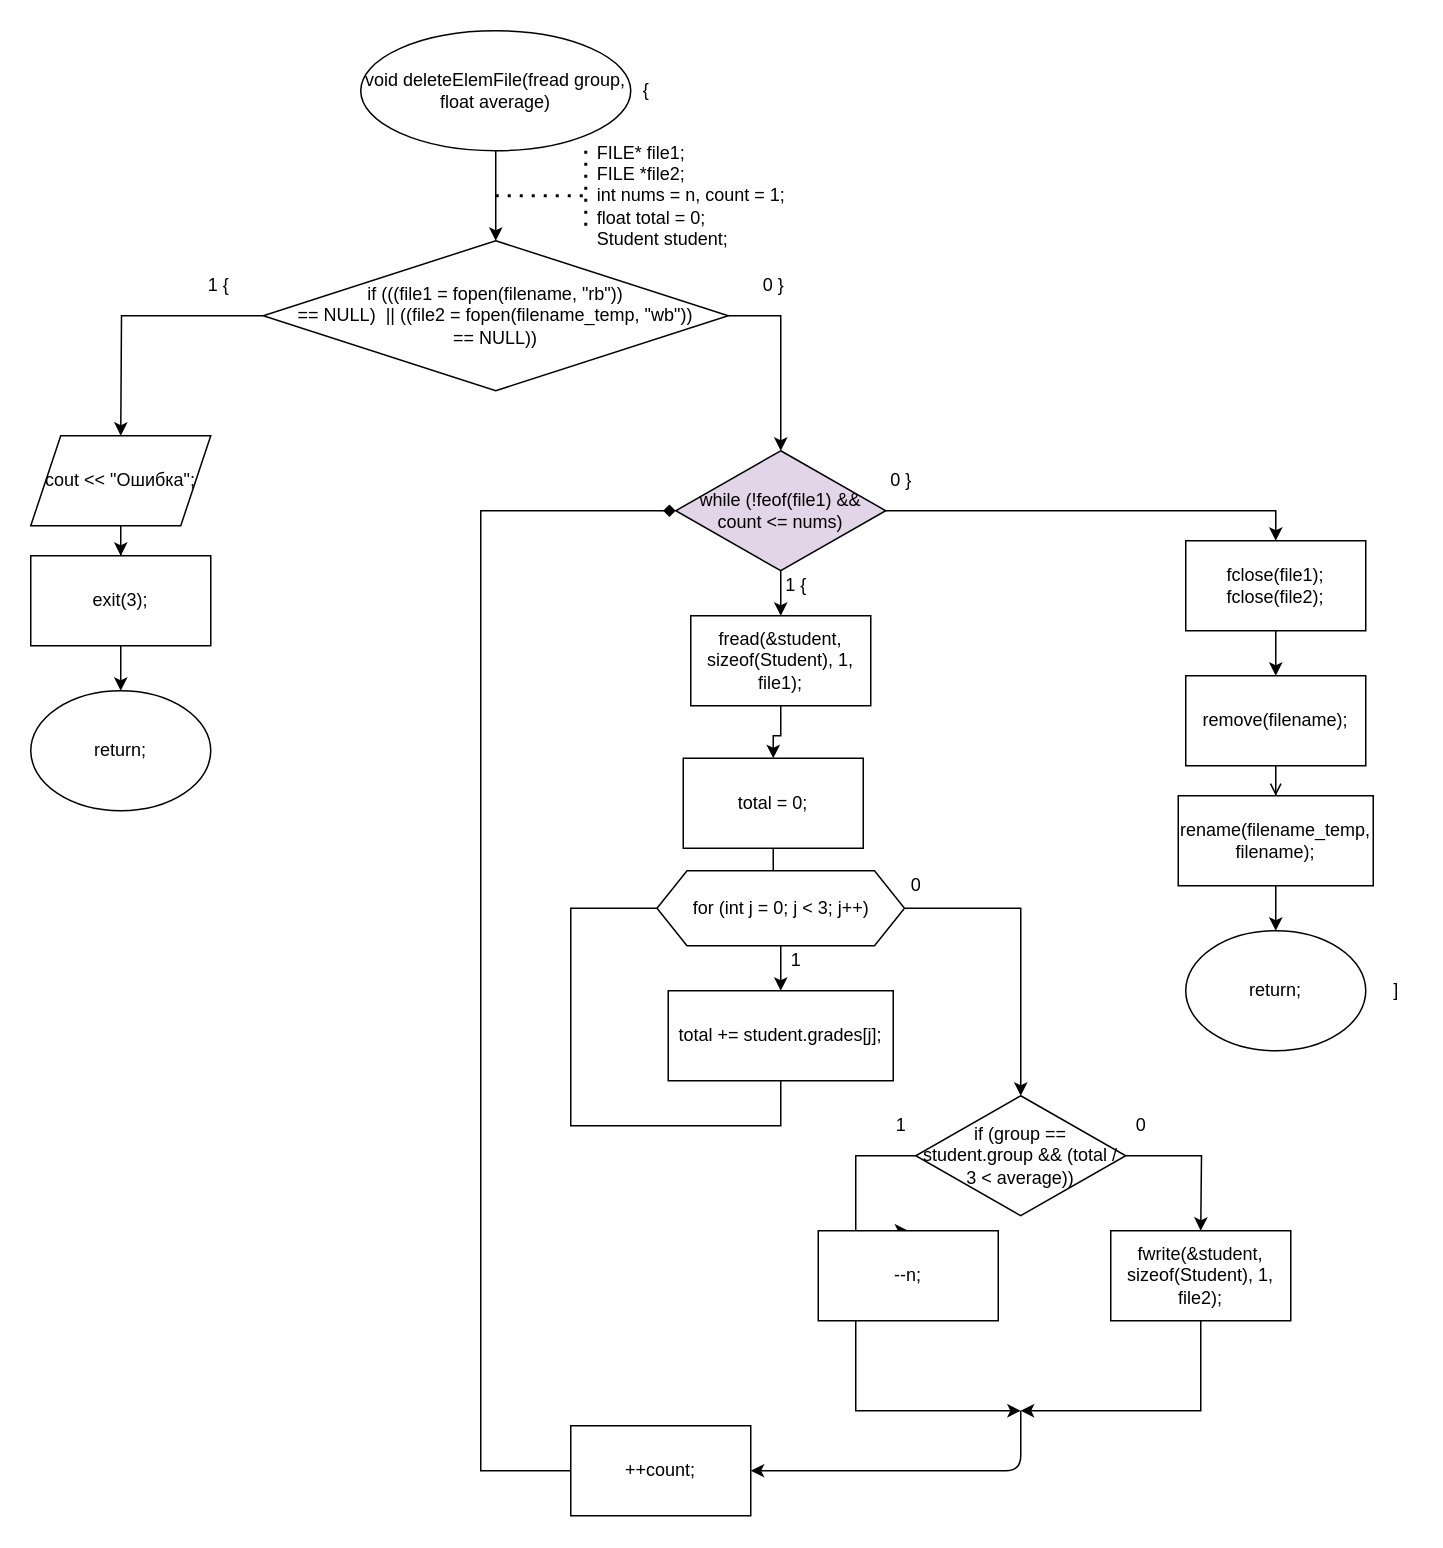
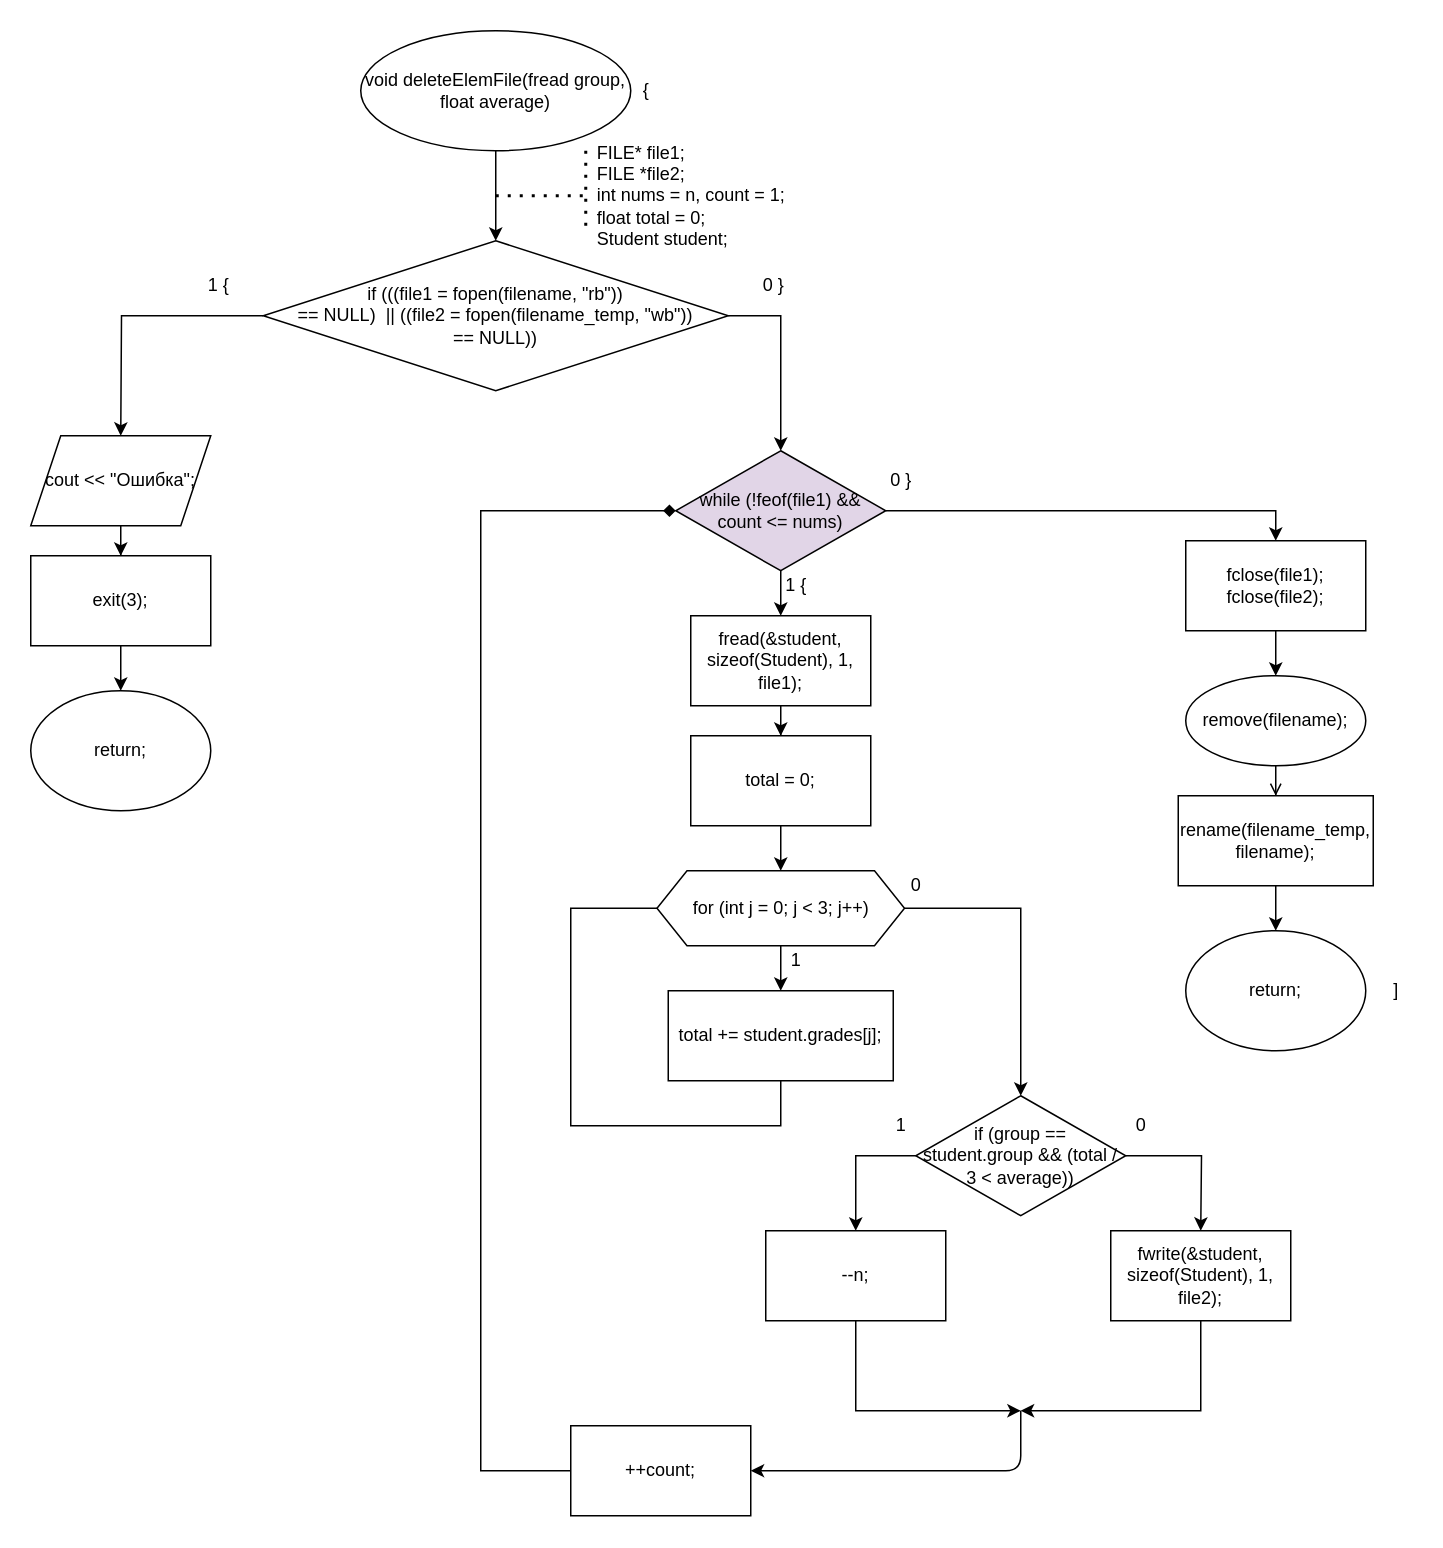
node "remove(filename);": shape rectangle -> ellipse
node "total = 0;": moved (773, 803) -> (781, 781)
node "--n;": moved (908, 1276) -> (856, 1276)
